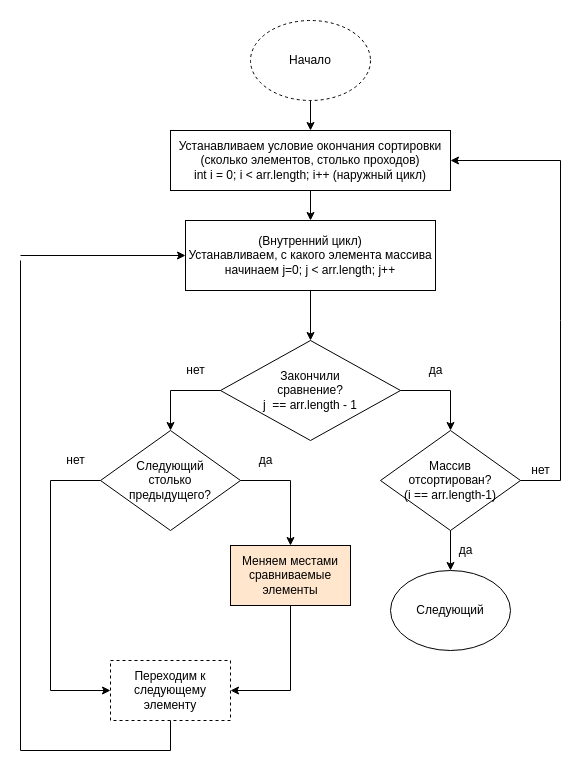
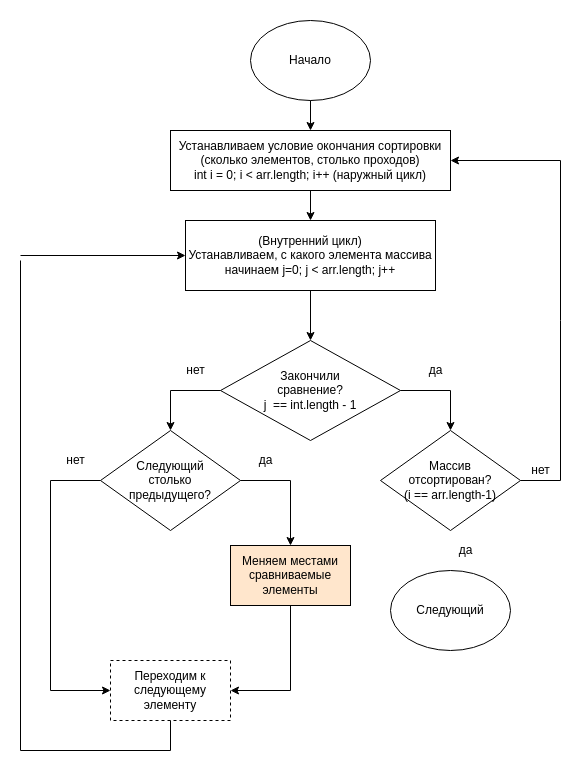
node "Начало": style dashed -> solid
node "Закончили сравнение? j == arr.length - 1": label "Закончили сравнение? j == arr.length - 1" -> "Закончили сравнение? j == int.length - 1"
edge "Массив отсортирован? (i == arr.length-1)" -> "Следующий": removed
